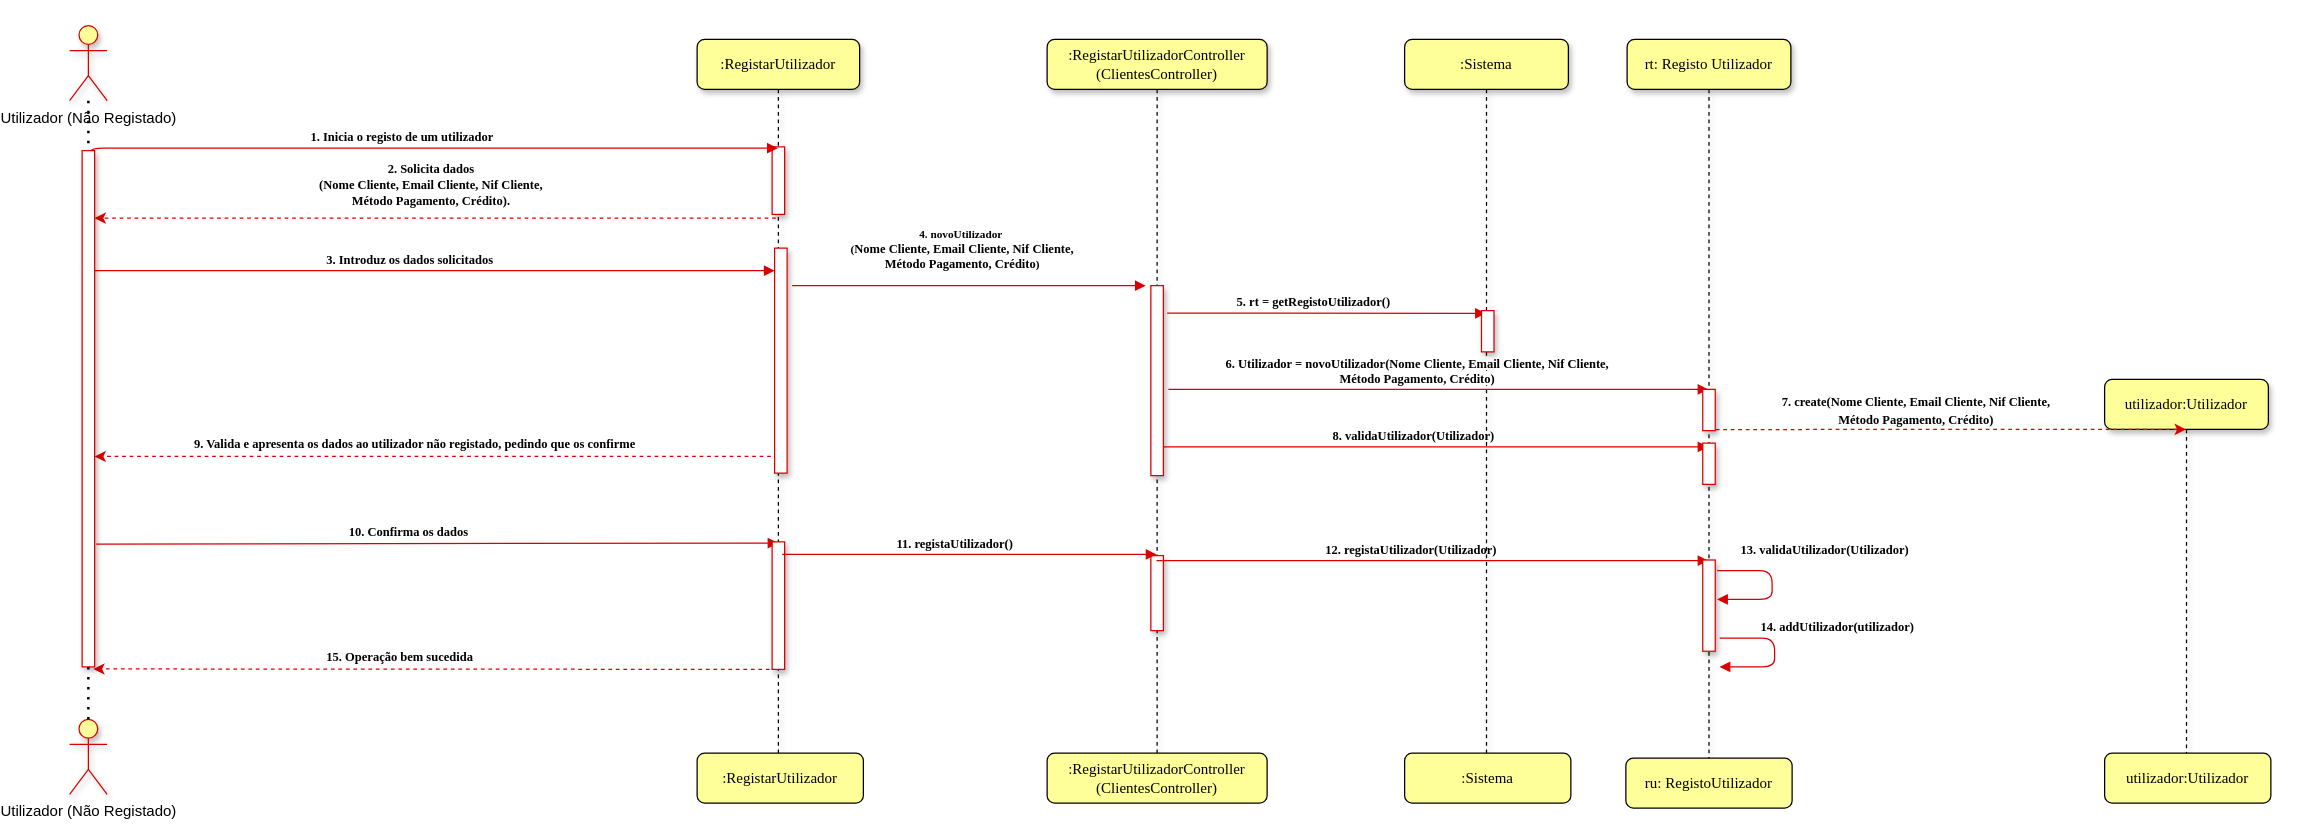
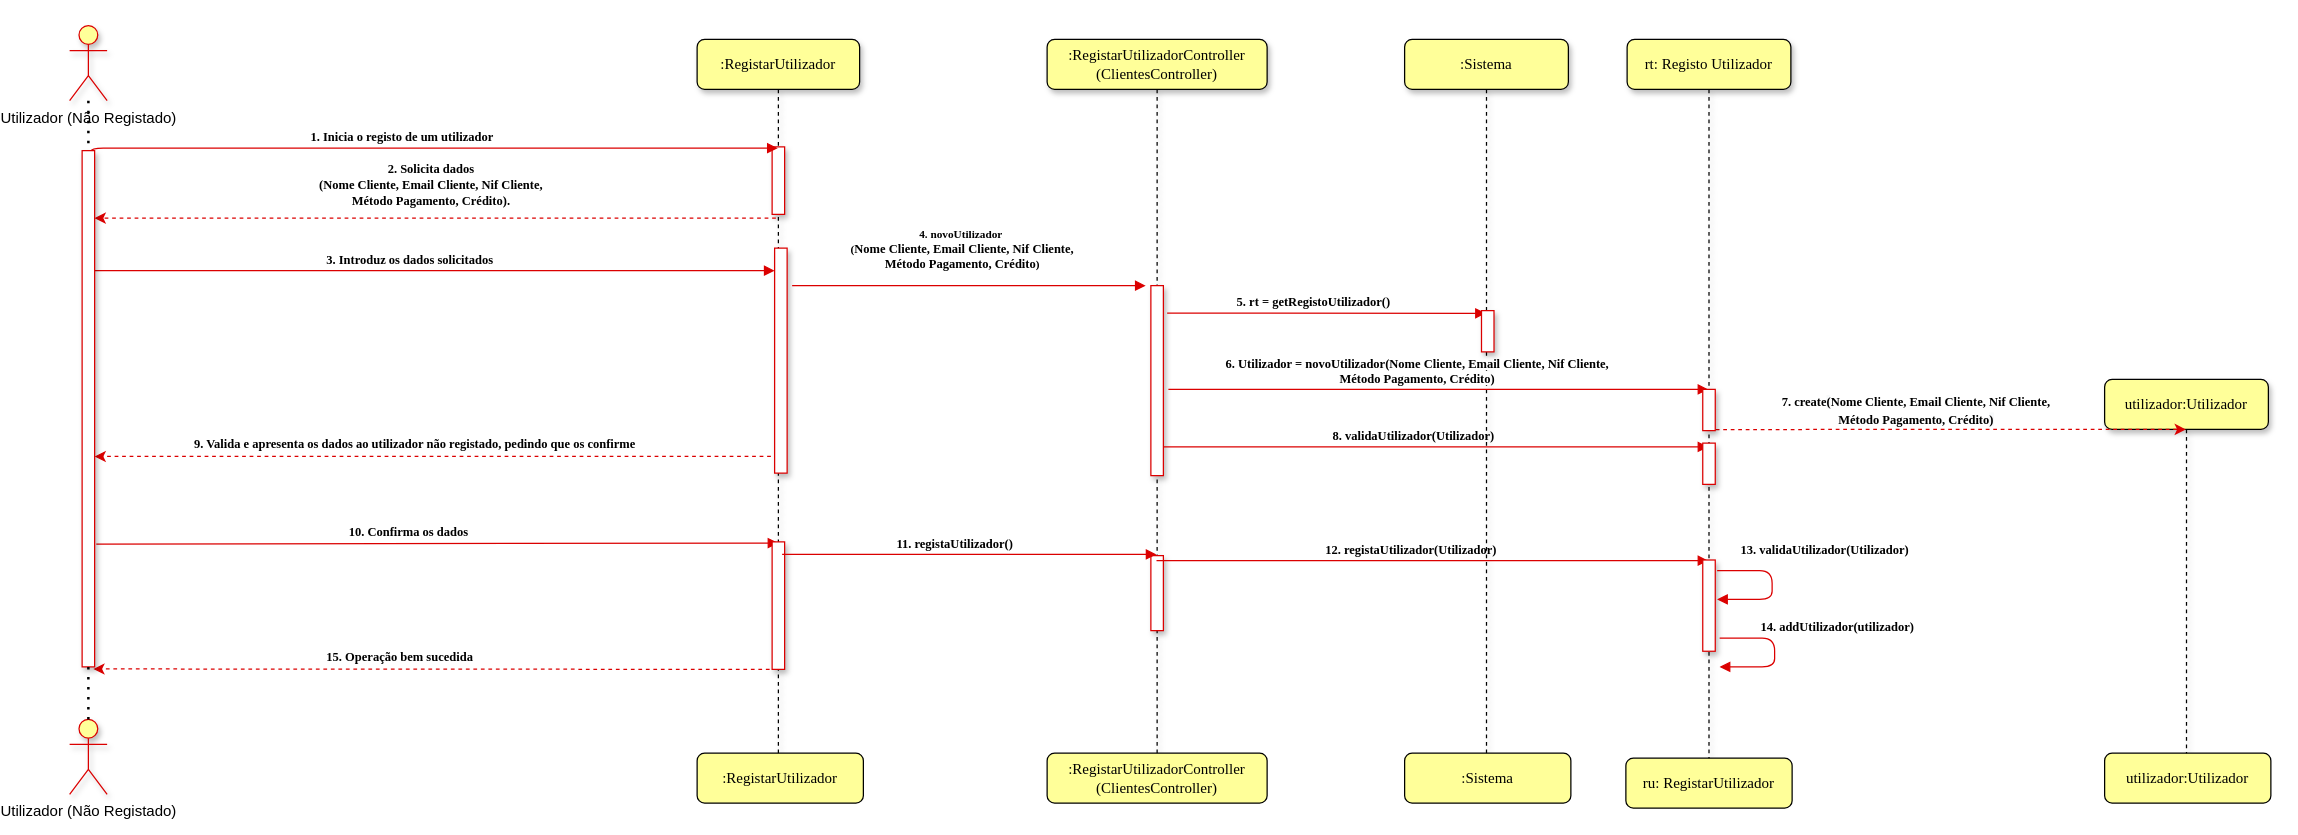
node "ru: RegistoUtilizador": label "ru: RegistoUtilizador" -> "ru: RegistarUtilizador"
